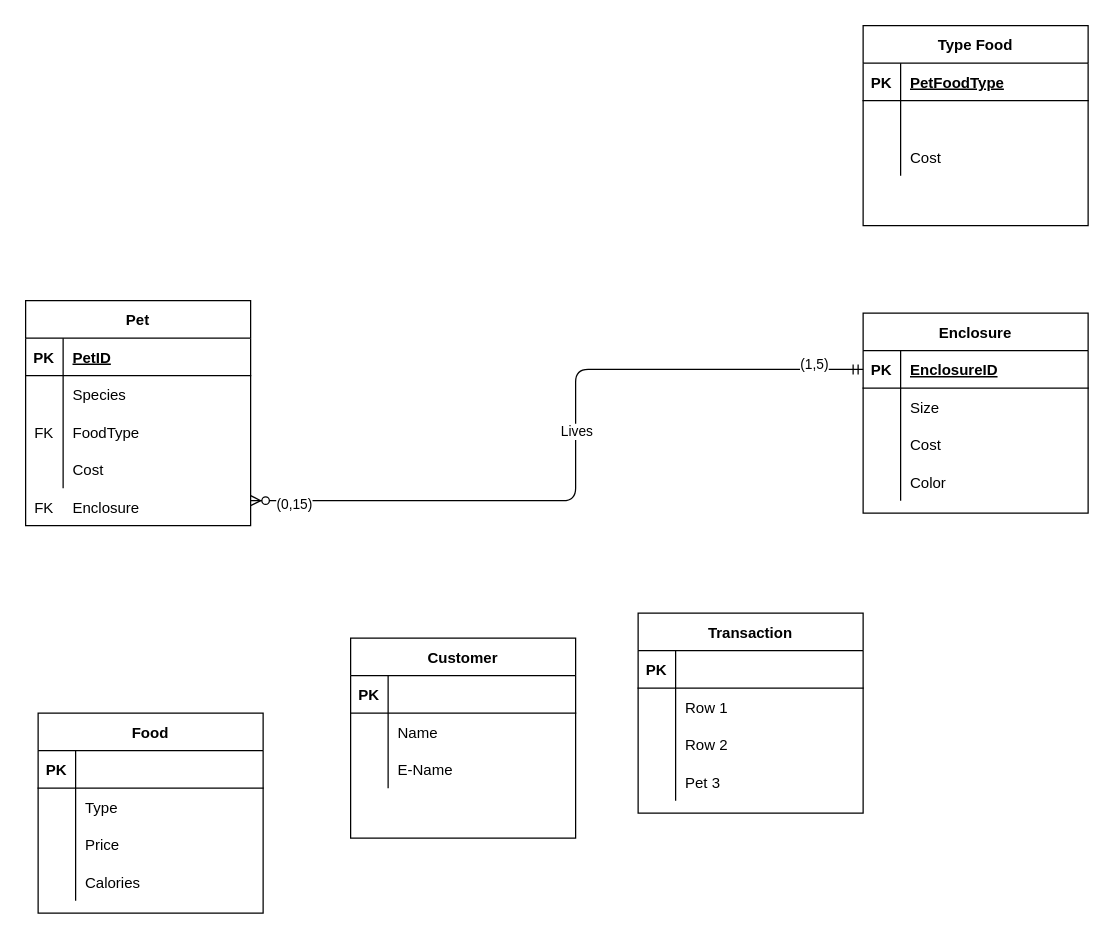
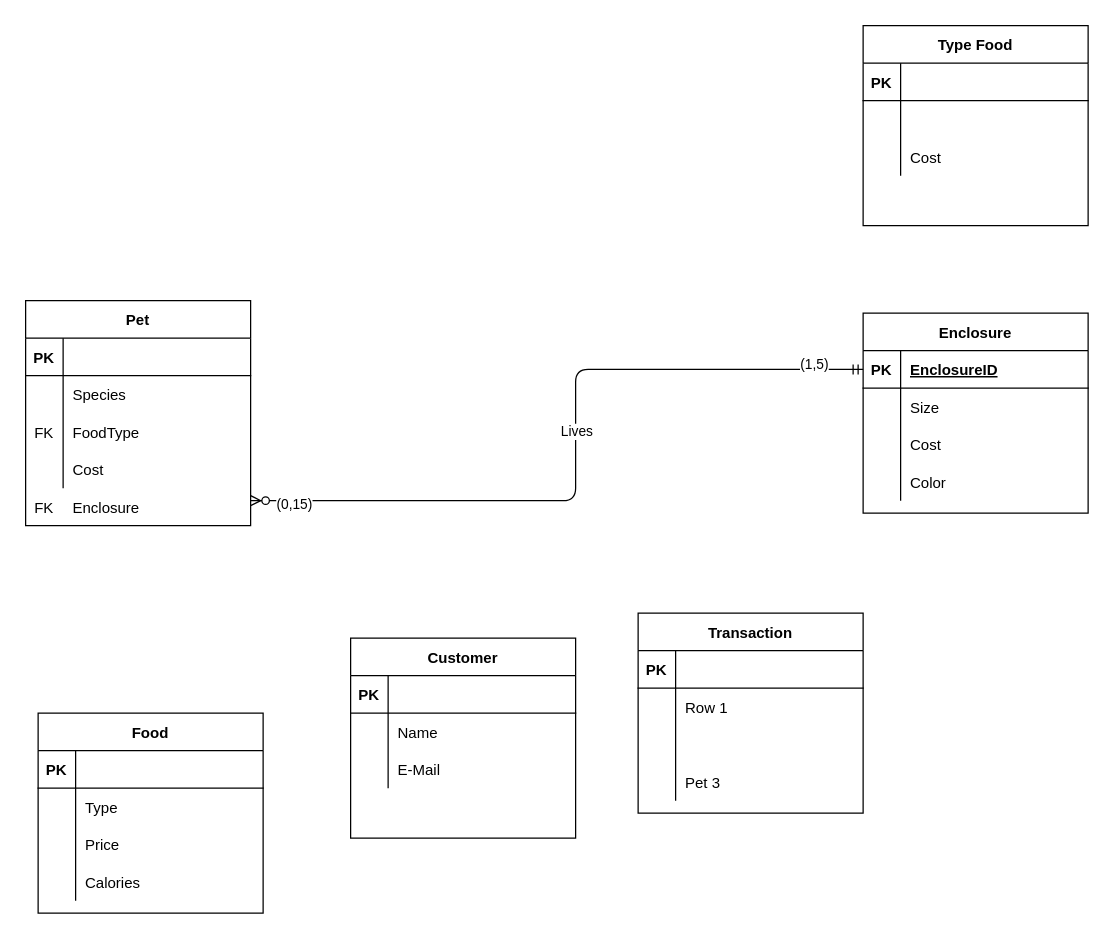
node "PetFoodType": removed
node "PetID": removed
node "Row 2": removed
node "E-Name": label "E-Name" -> "E-Mail"
